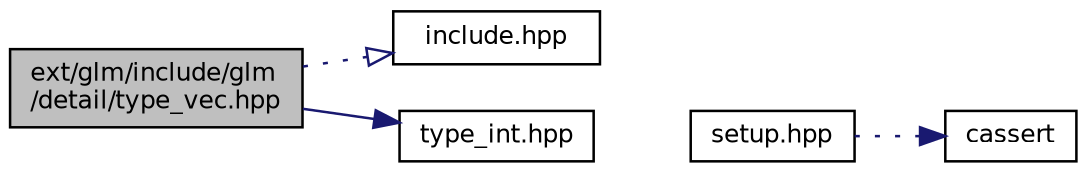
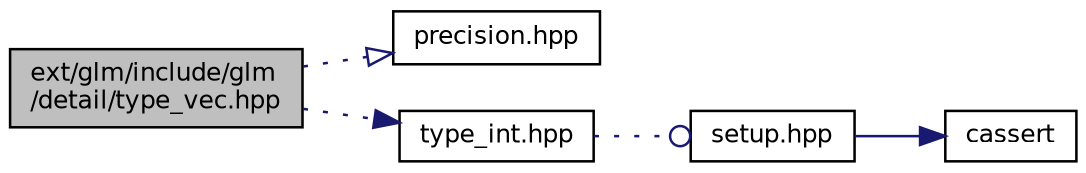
node "include.hpp": label "include.hpp" -> "precision.hpp"
edge "ext/glm/include/glm /detail/type_vec.hpp" -> "type_int.hpp": style solid -> dotted
edge "type_int.hpp" -> "setup.hpp": added
edge "setup.hpp" -> "cassert": style dotted -> solid
